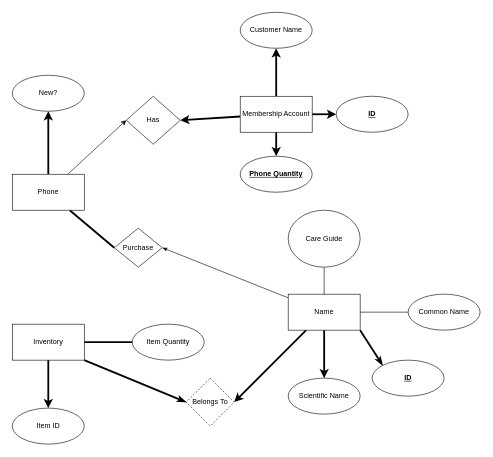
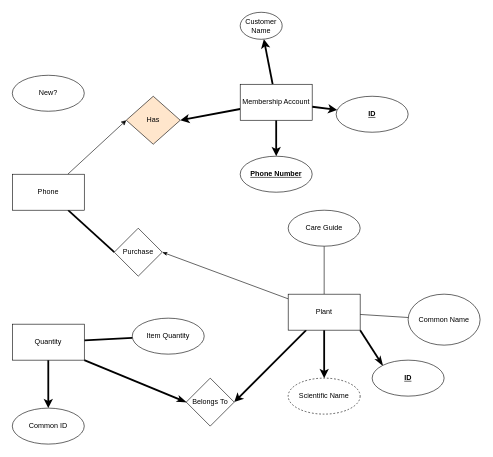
node "Customer Name": size 72x36 -> 42x27
node "Membership Account": moved (276, 114) -> (276, 102)
node "Has": fillcolor #ffffff -> #ffe6cc
edge "Phone" -> "New?": removed
node "Phone Quantity": label "Phone Quantity" -> "Phone Number"
node "Care Guide": size 72x57 -> 72x36
node "Purchase": size 48x39 -> 48x48
node "Name": label "Name" -> "Plant"
node "Common Name": size 72x36 -> 72x51
node "Inventory": label "Inventory" -> "Quantity"
node "Item Quantity": moved (168, 342) -> (168, 336)
node "Scientific Name": style solid -> dashed
node "Belongs To": style dashed -> solid
node "Item ID": label "Item ID" -> "Common ID"
